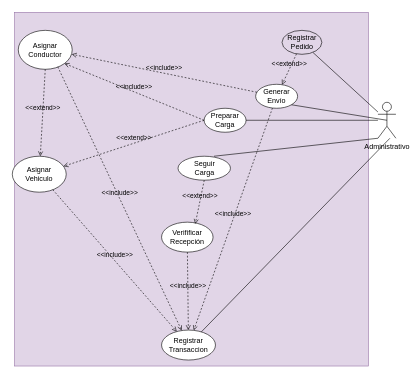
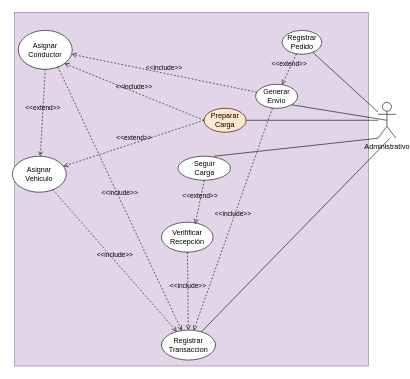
node "Registrar Pedido": fillcolor #e1d5e7 -> #ffffff
node "Preparar Carga": fillcolor #ffffff -> #ffe6cc
